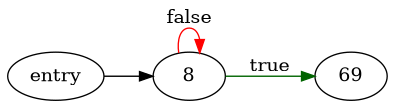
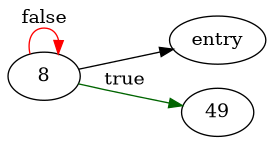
edge "entry" -> "8": reversed
node "69": label "69" -> "49"
